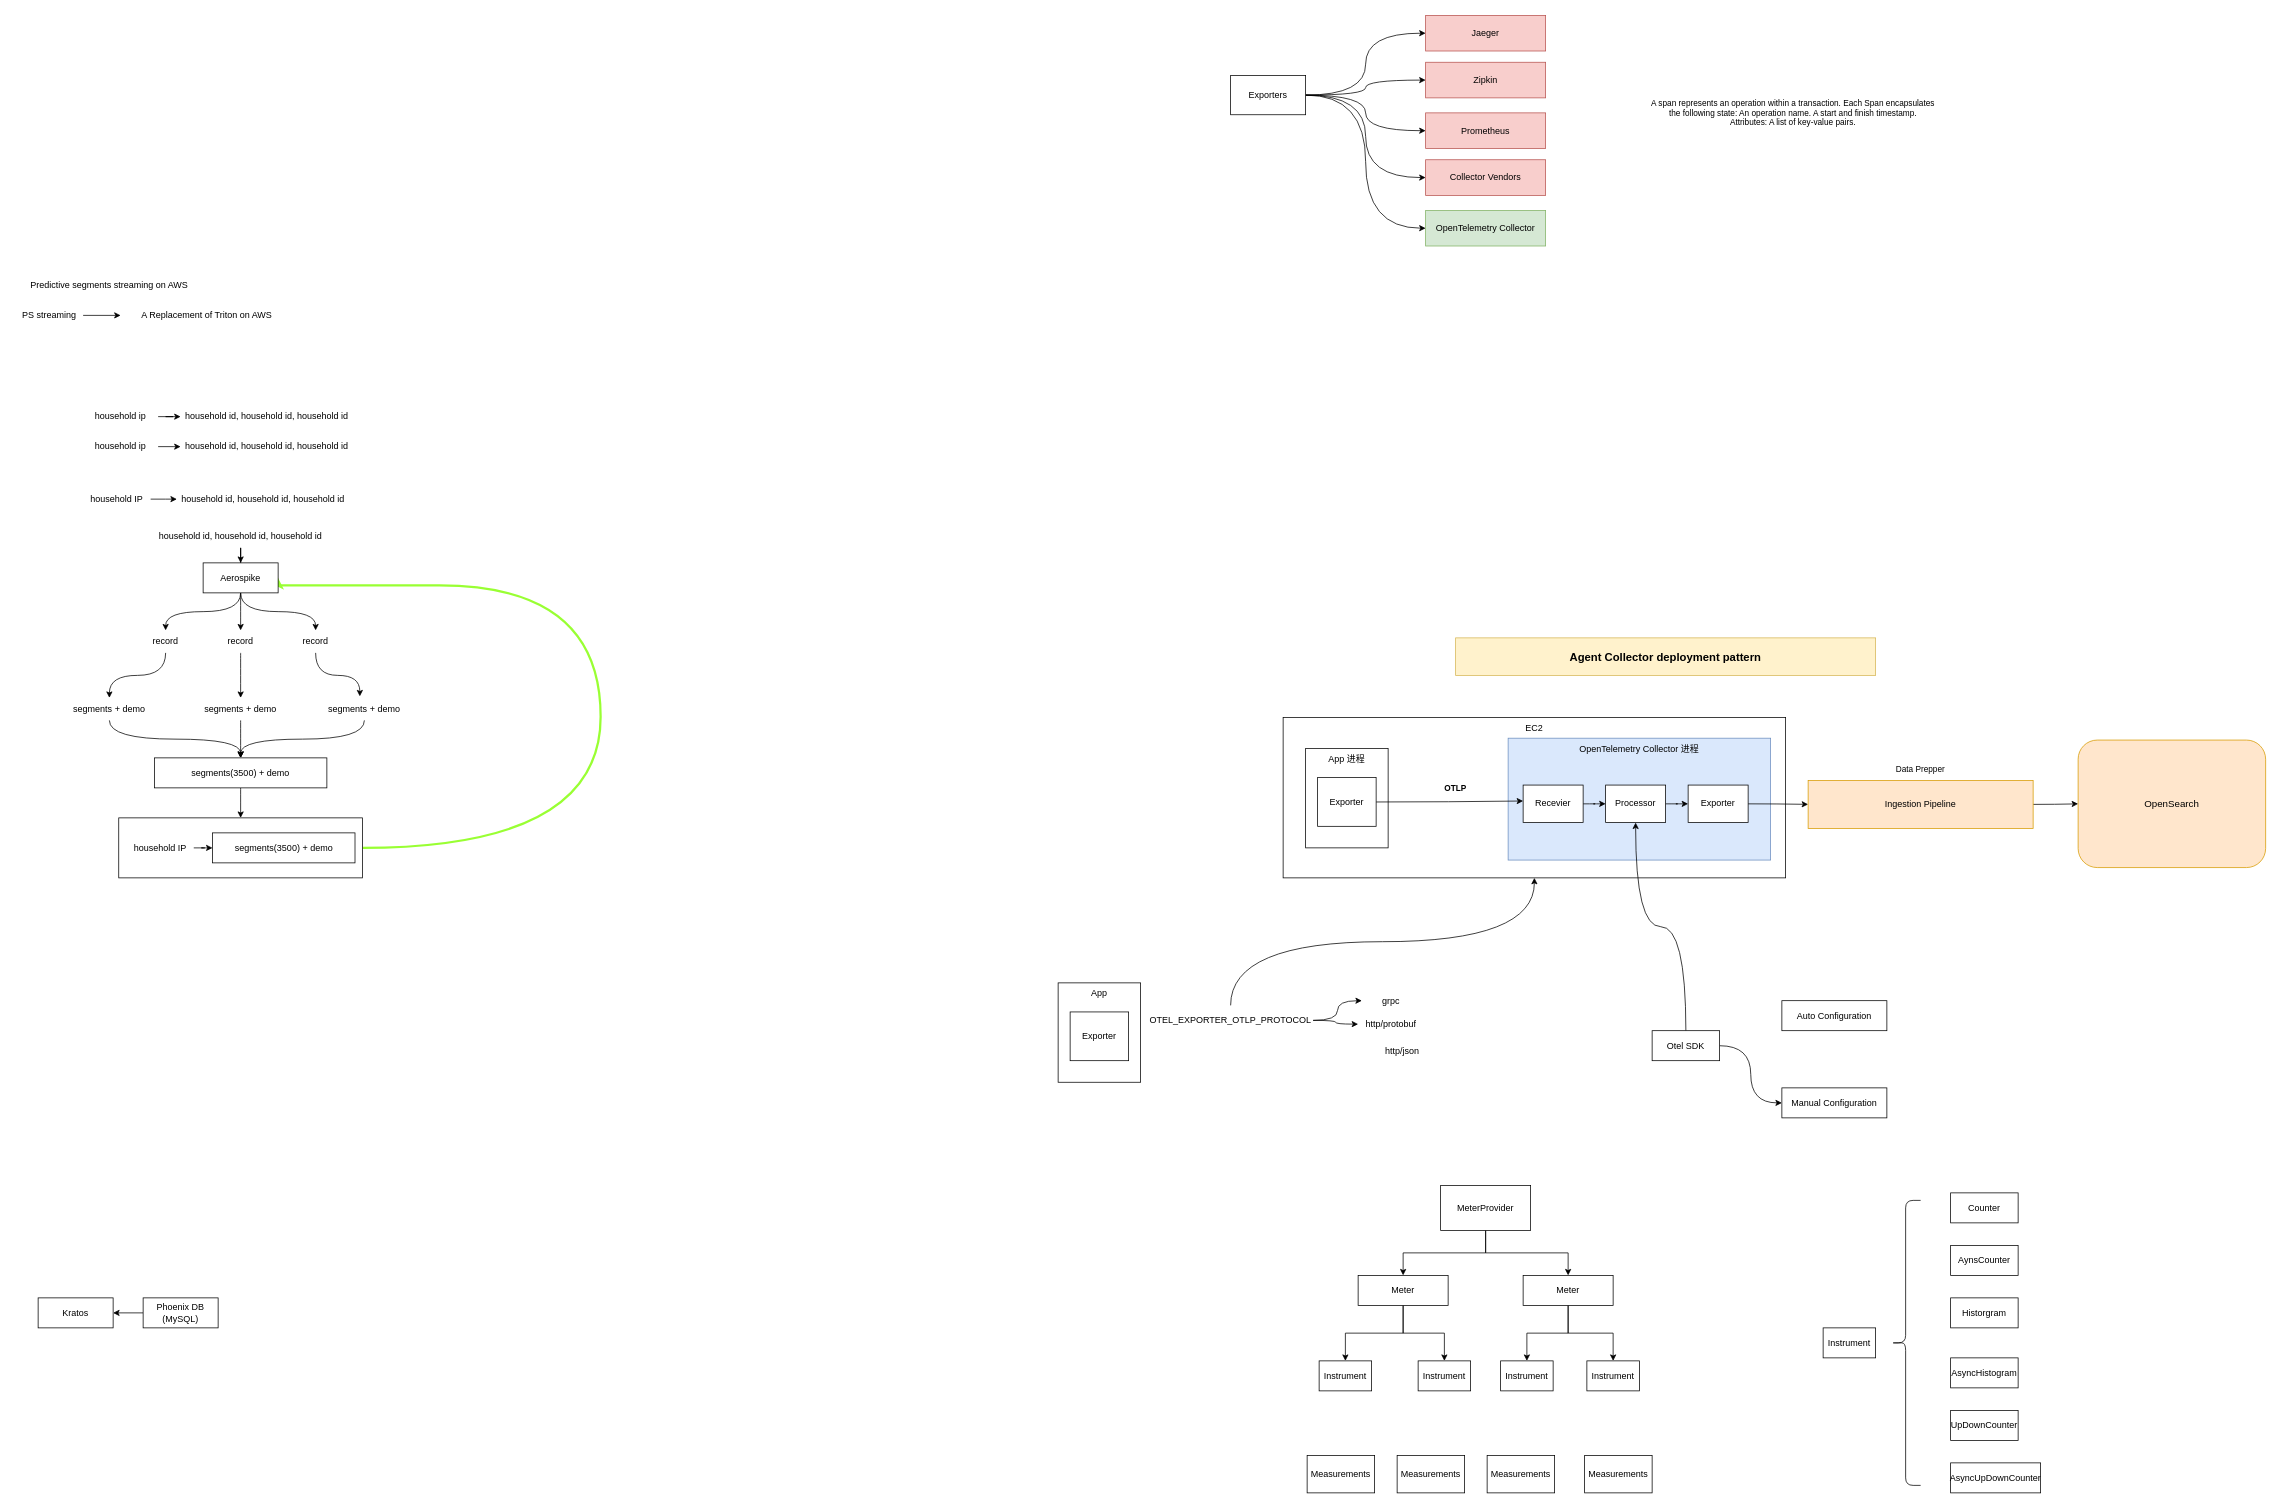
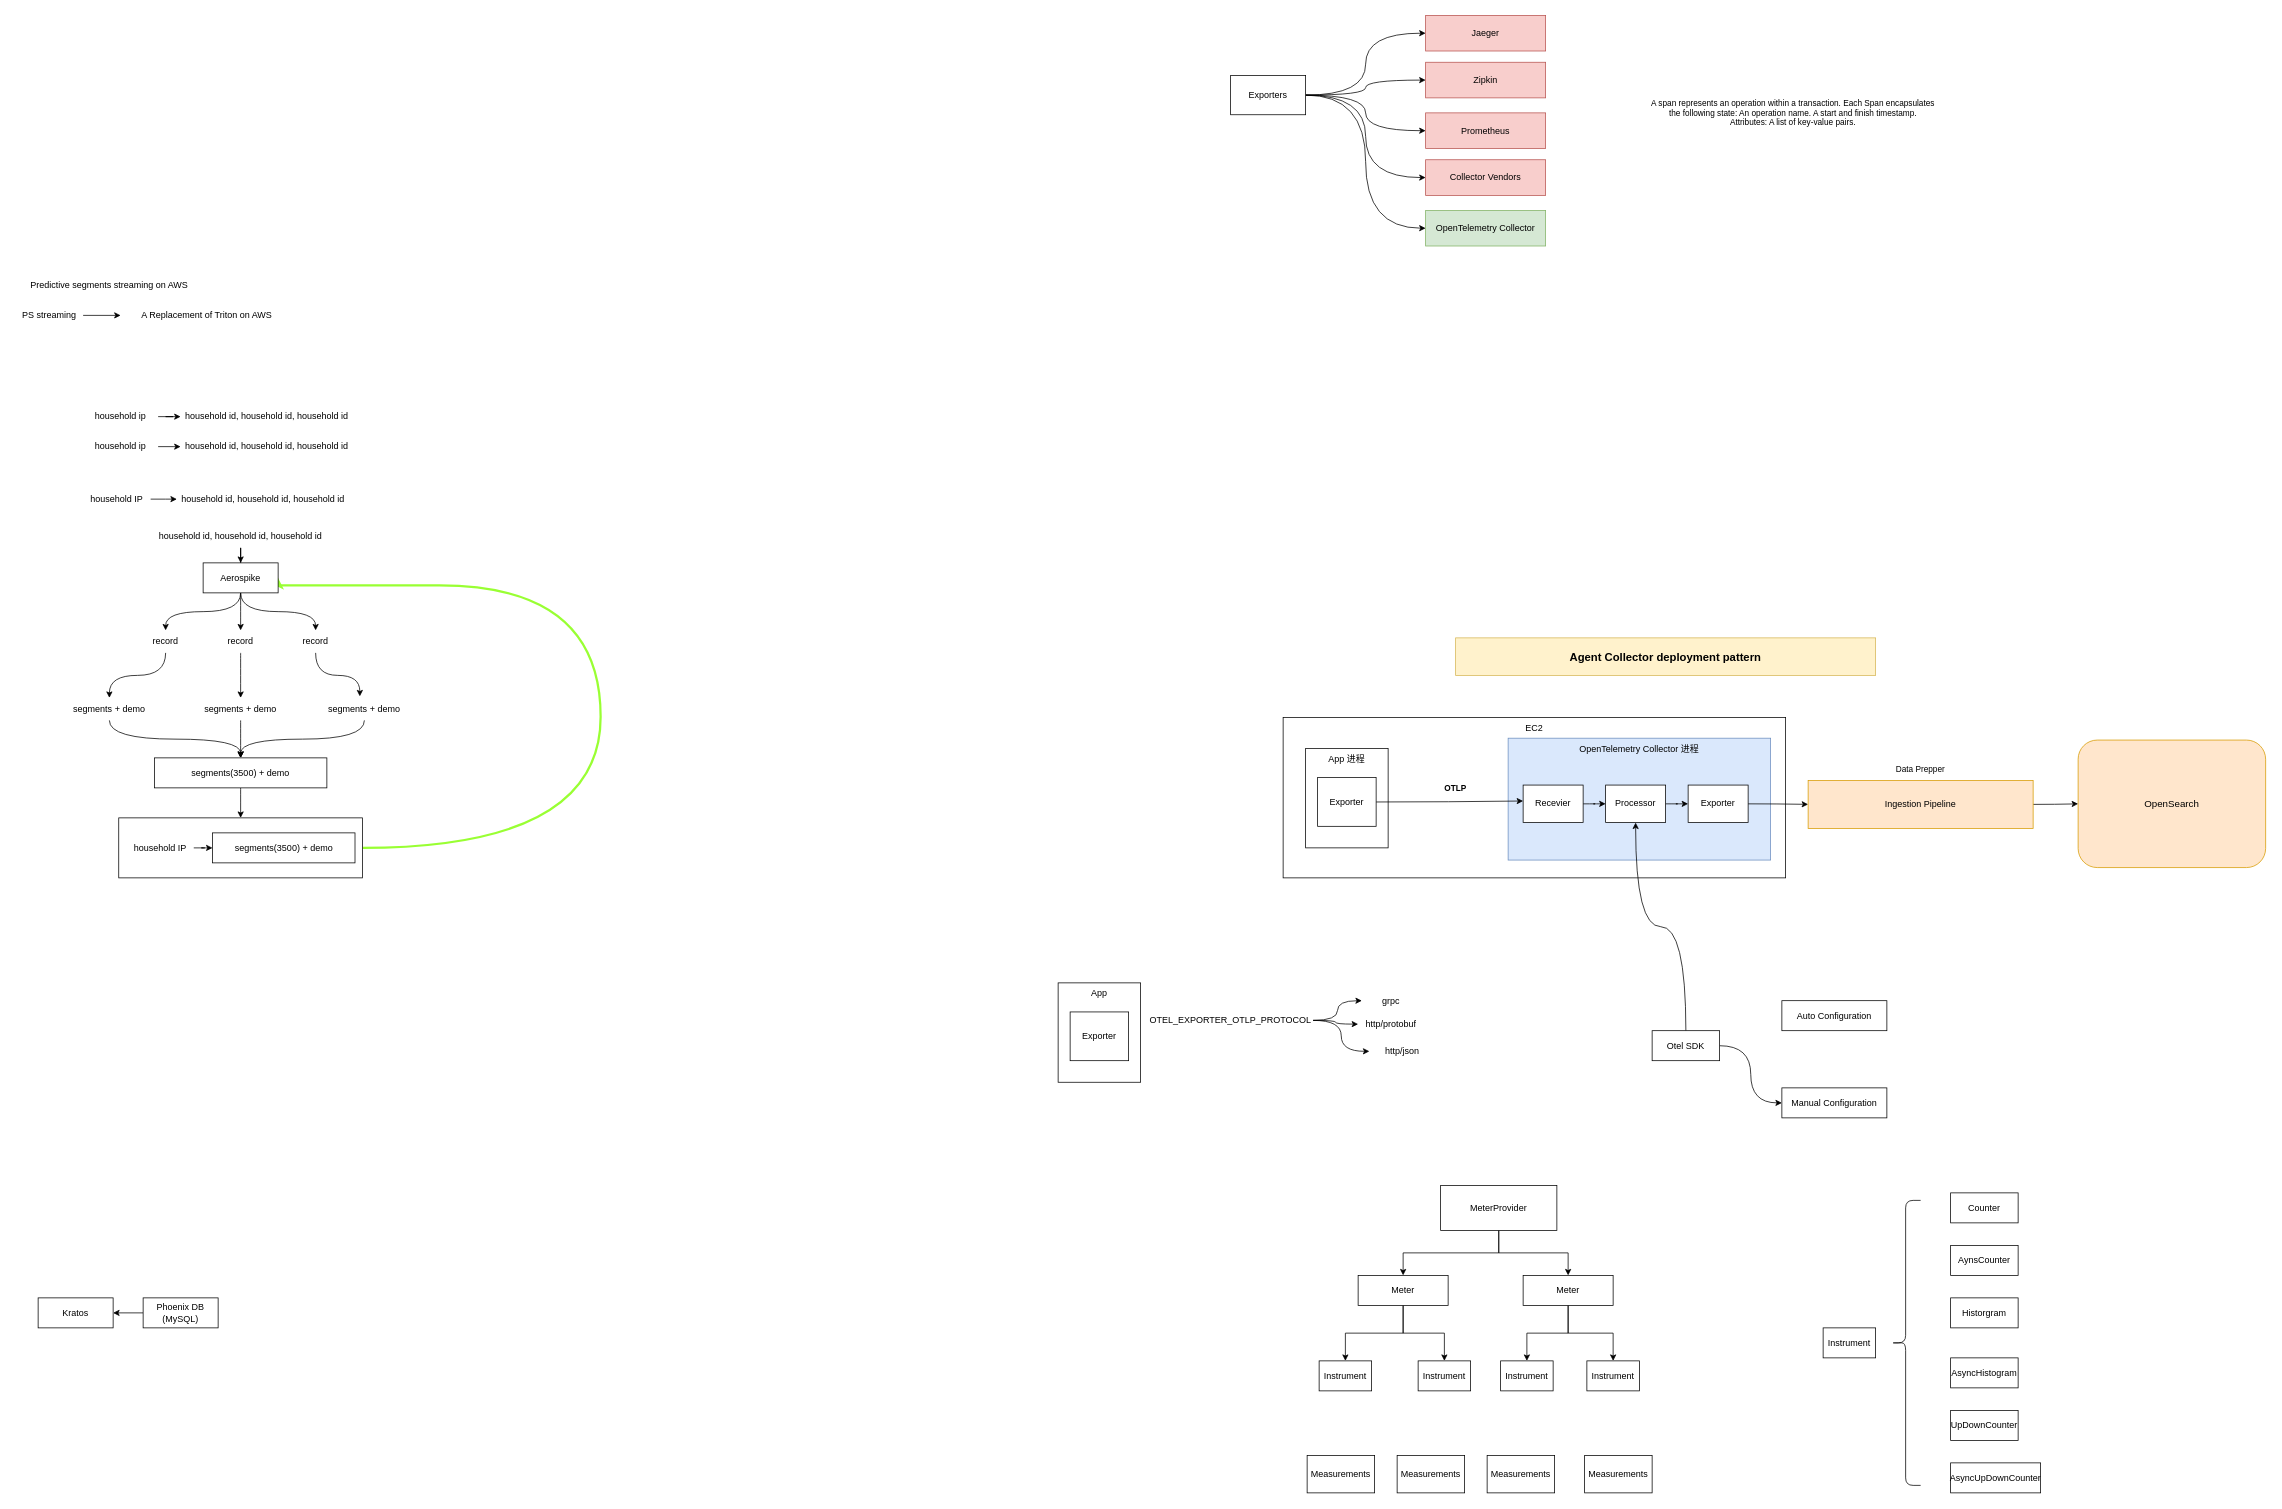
edge "OTEL_EXPORTER_OTLP_PROTOCOL" -> "EC2": now "OTEL_EXPORTER_OTLP_PROTOCOL" -> "http/json"
node "MeterProvider": size 90x45 -> 116x45
